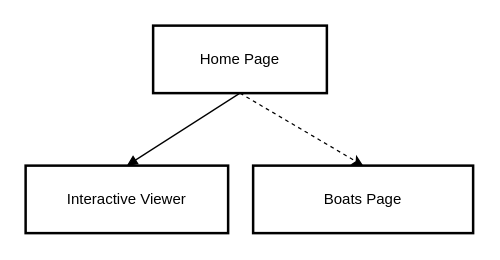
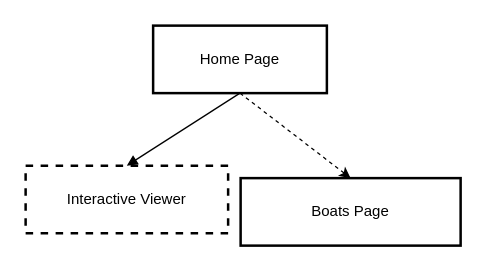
node "Interactive Viewer": style solid -> dashed
node "Boats Page": moved (363, 199) -> (351, 212)
